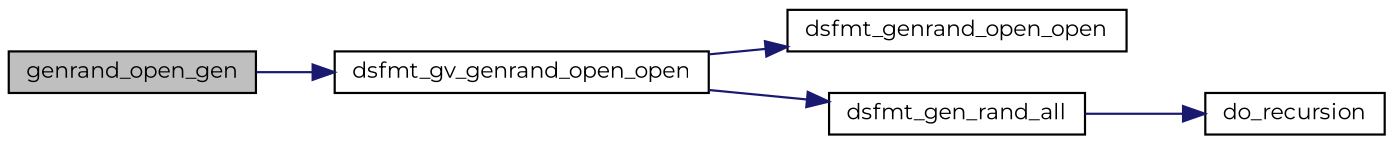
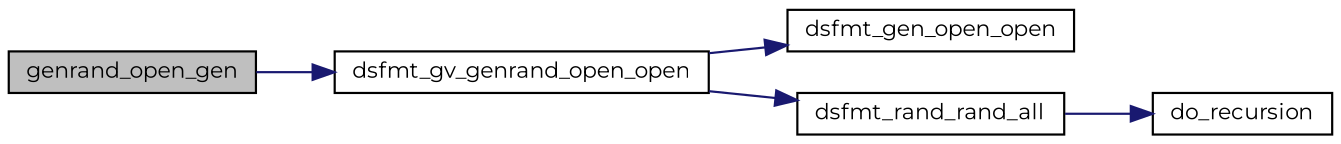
node "dsfmt_genrand_open_open": label "dsfmt_genrand_open_open" -> "dsfmt_gen_open_open"
node "dsfmt_gen_rand_all": label "dsfmt_gen_rand_all" -> "dsfmt_rand_rand_all"
